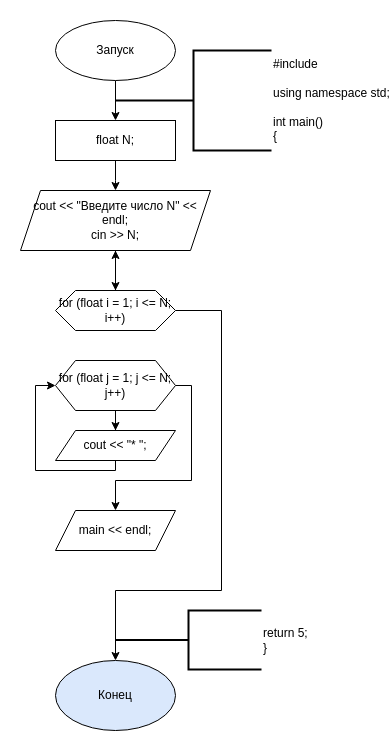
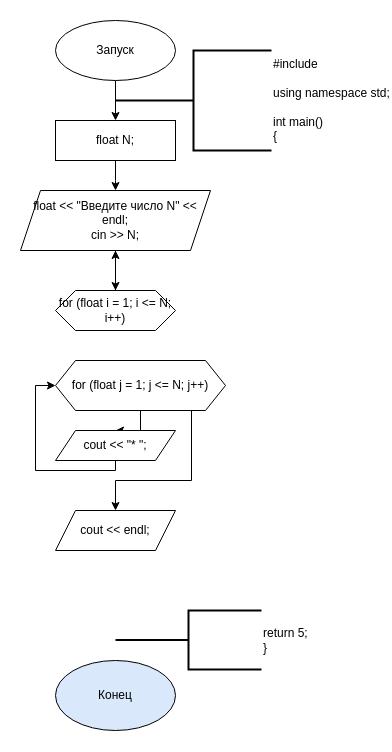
node "cout > N;": label "cout > N;" -> "float > N;"
node "for (float j = 1; j <= N; j++)": size 120x50 -> 170x50
edge "for (float i = 1; i <= N; i++)" -> "Конец": removed
node "main << endl;": label "main << endl;" -> "cout << endl;"
